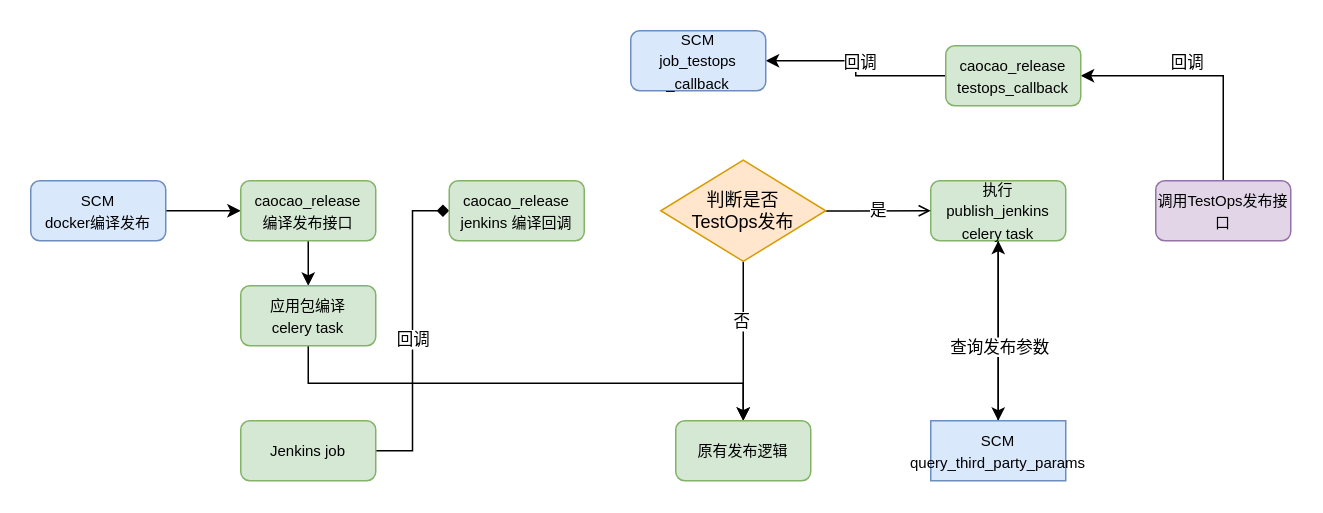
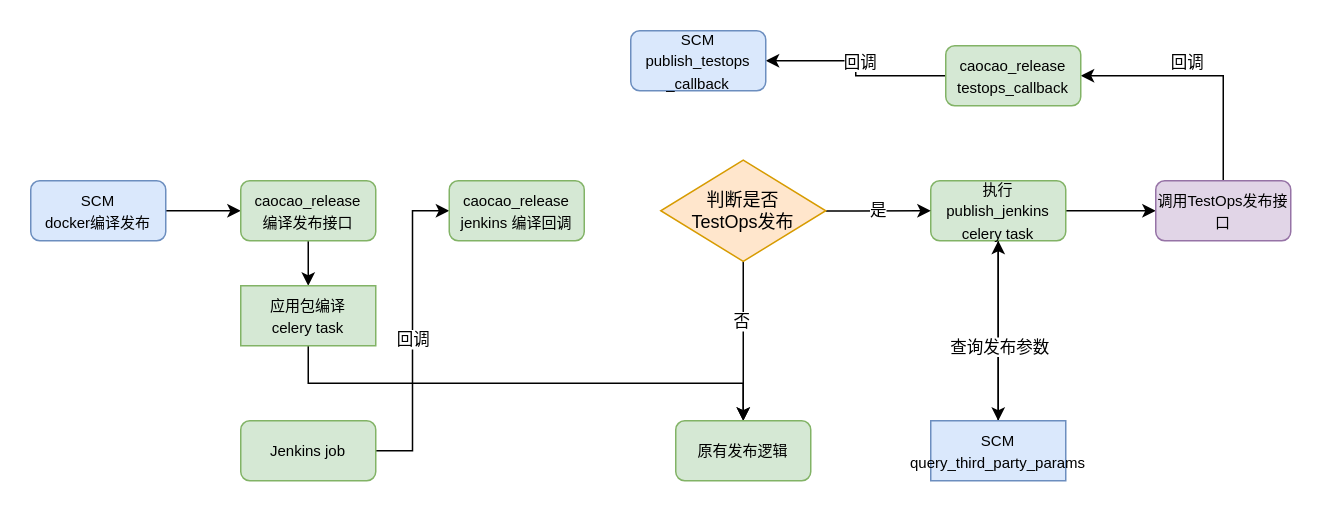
node "SCM job_testops _callback": label "SCM job_testops _callback" -> "SCM publish_testops _callback"
edge "Jenkins job" -> "caocao_release jenkins 编译回调": arrowhead diamond -> classic
edge "判断是否 TestOps发布" -> "执行 publish_jenkins celery task": arrowhead open -> classic
edge "执行 publish_jenkins celery task" -> "调用TestOps发布接口": added
node "应用包编译 celery task": shape rounded rectangle -> rectangle
